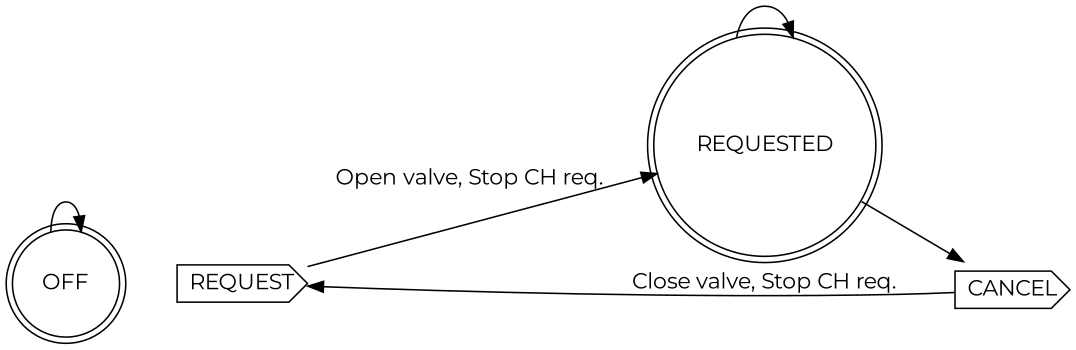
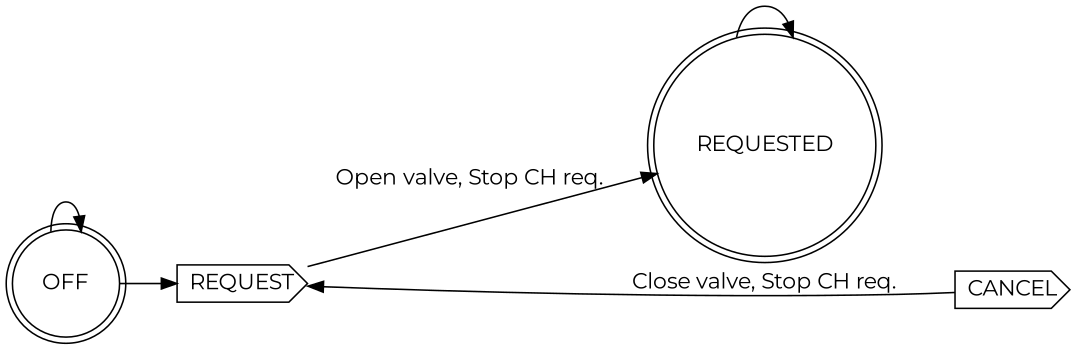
edge "REQUESTED" -> "CANCEL": removed
edge "OFF" -> "REQUEST": added
